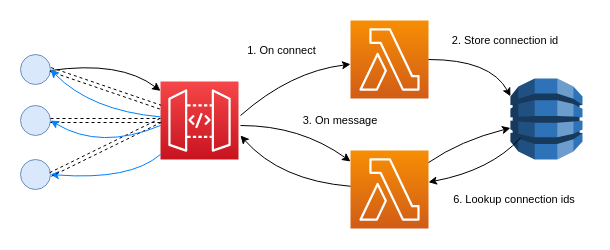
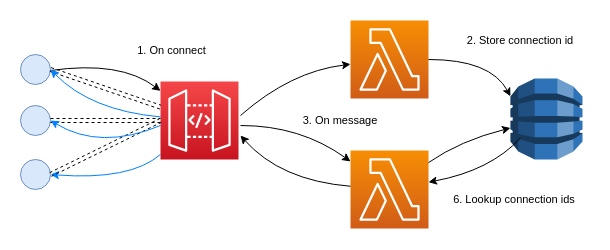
node "2. Store connection id": moved (506, 41) -> (521, 41)
node "1. On connect": moved (282, 51) -> (172, 51)
